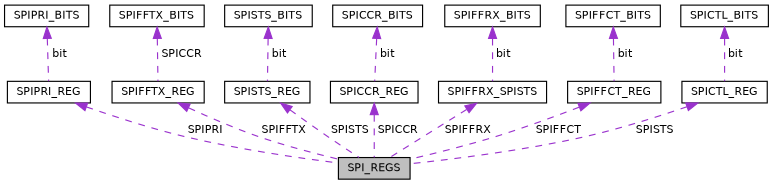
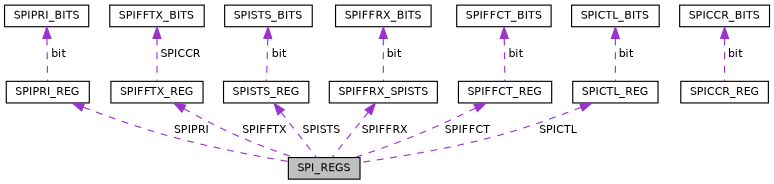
edge "SPI_REGS" -> "SPICTL_REG": label " SPISTS" -> " SPICTL"
edge "SPI_REGS" -> "SPICCR_REG": removed, label "SPICCR"
